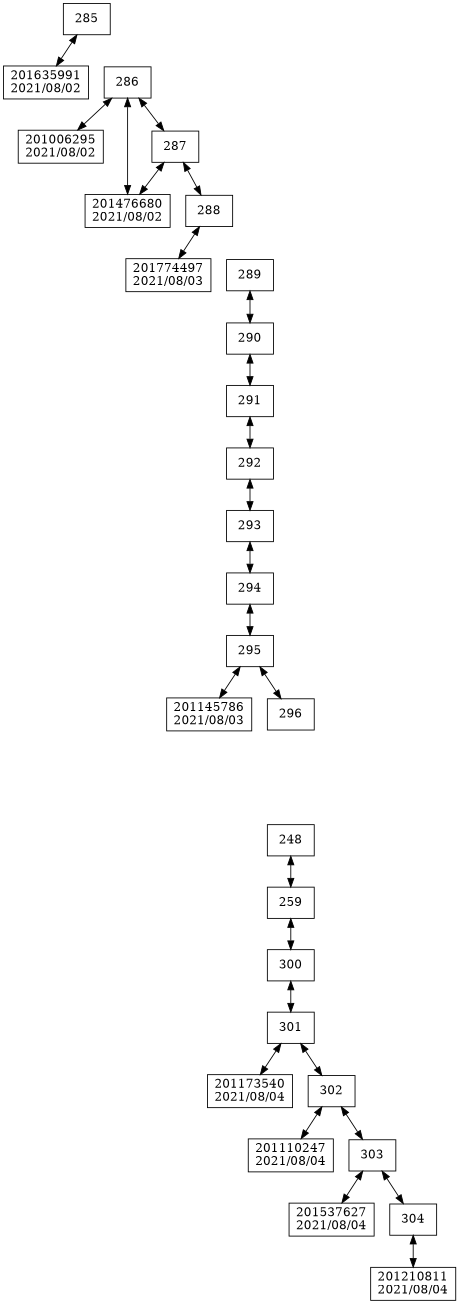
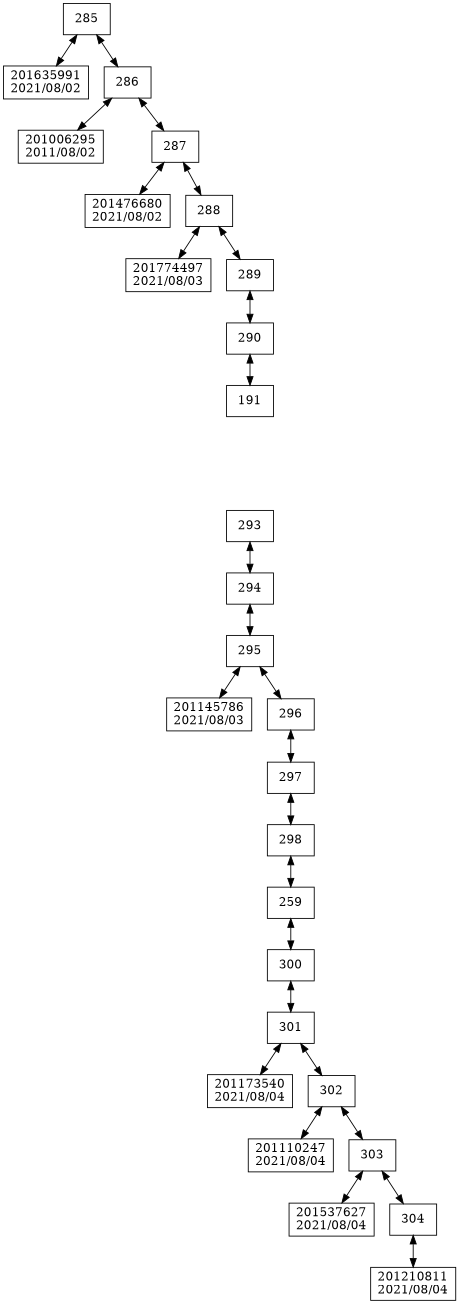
edge "286" -- "201476680 2021/08/02": now "286" -- "285"
node "201006295 2021/08/02": label "201006295 2021/08/02" -> "201006295 2011/08/02"
edge "288" -- "289": added
node "291": label "291" -> "191"
node "292": removed
node "297": added
node "248": label "248" -> "298"
